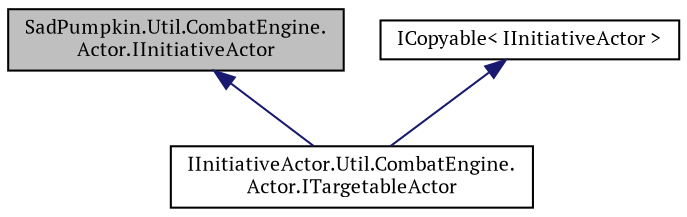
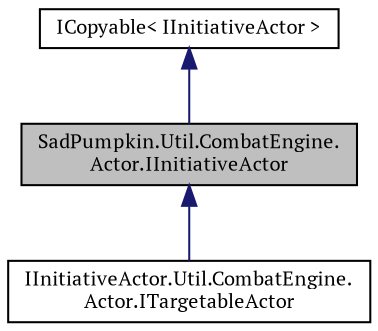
edge "IInitiativeActor.Util.CombatEngine. Actor.ITargetableActor" -> "ICopyable< IInitiativeActor >": now "SadPumpkin.Util.CombatEngine. Actor.IInitiativeActor" -> "ICopyable< IInitiativeActor >"
